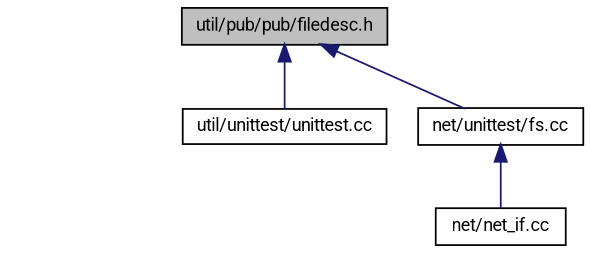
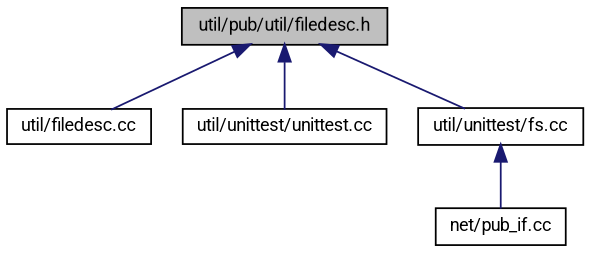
node "util/pub/pub/filedesc.h": label "util/pub/pub/filedesc.h" -> "util/pub/util/filedesc.h"
node "util/filedesc.cc": added
node "net/unittest/fs.cc": label "net/unittest/fs.cc" -> "util/unittest/fs.cc"
node "net/net_if.cc": label "net/net_if.cc" -> "net/pub_if.cc"
